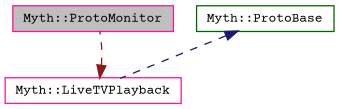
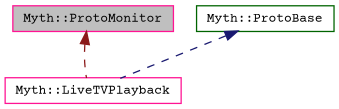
edge "Myth::ProtoMonitor" -> "Myth::LiveTVPlayback": reversed
